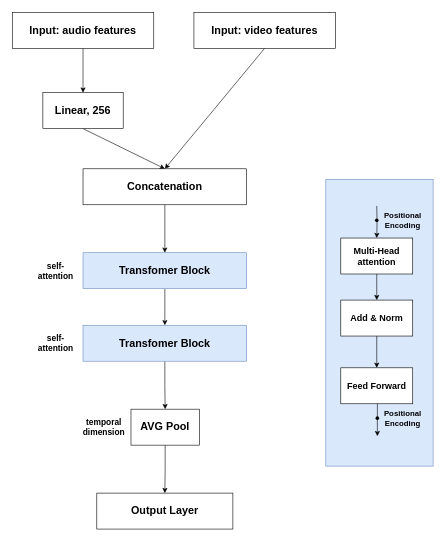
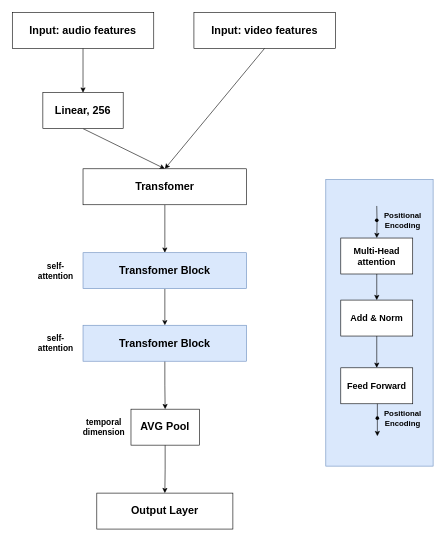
node "Concatenation": label "Concatenation" -> "Transfomer"
